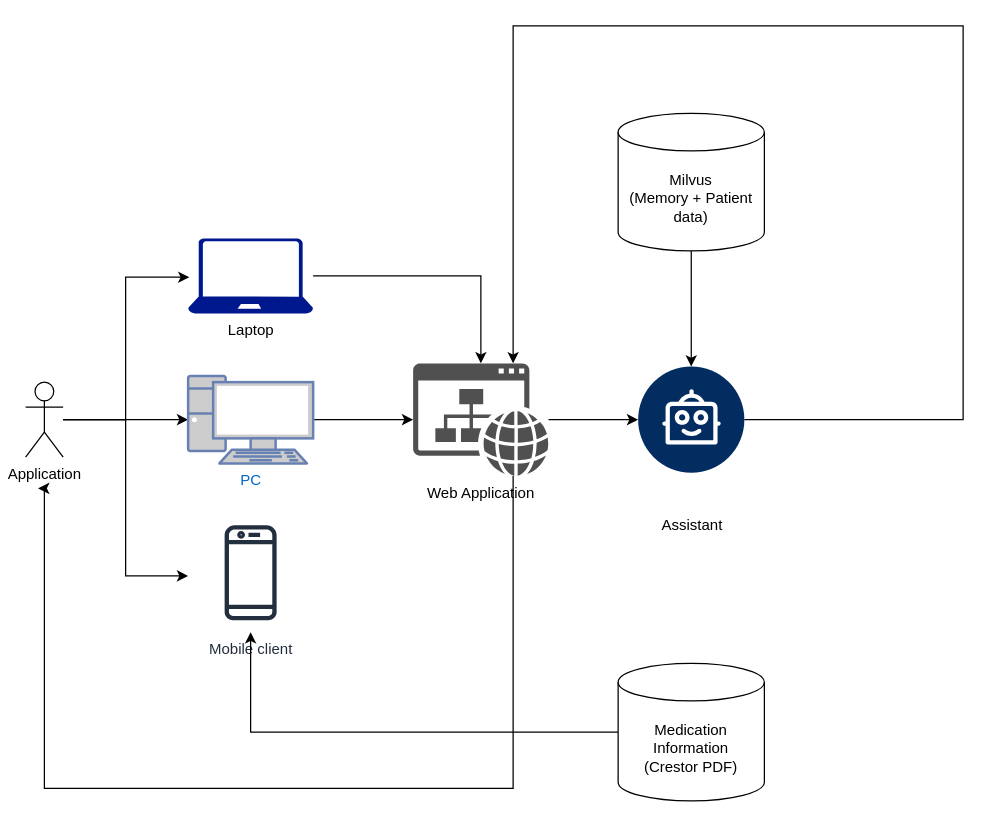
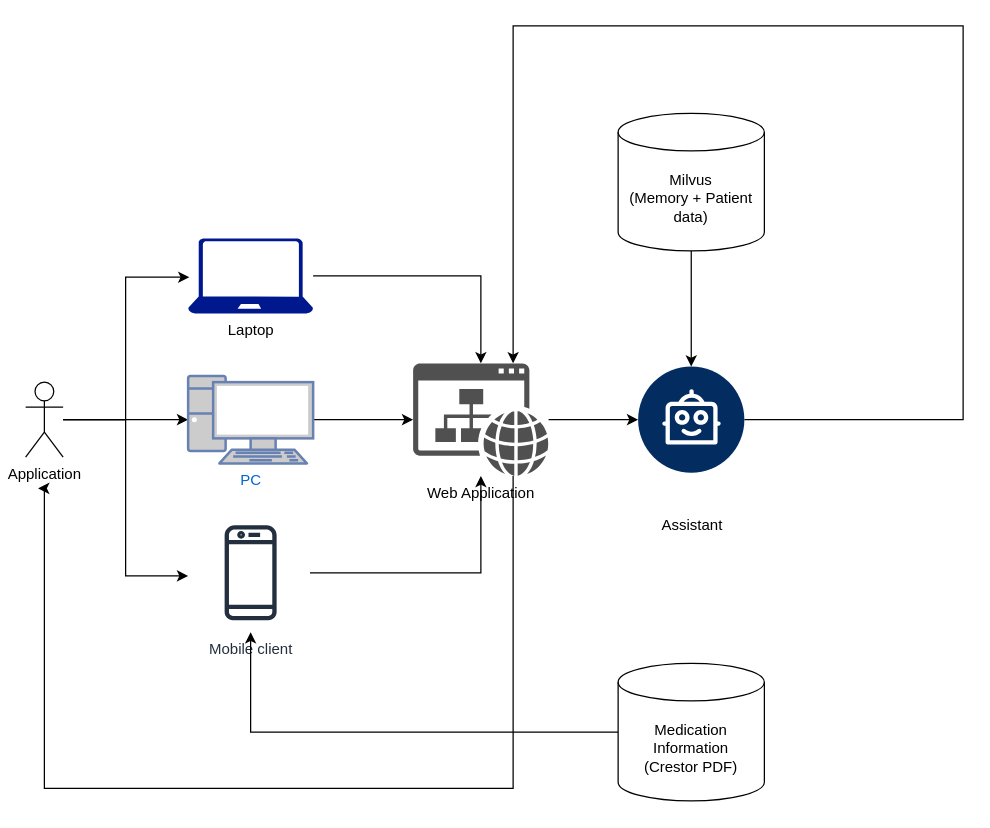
edge "Mobile client" -> "Web Application": added
